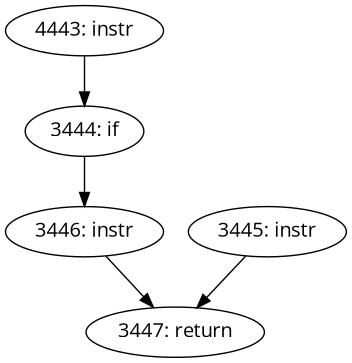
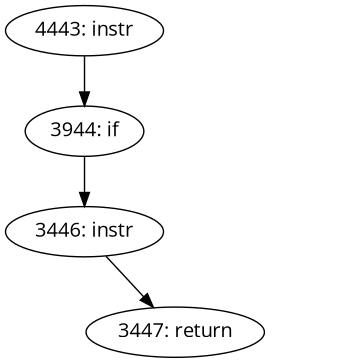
node "3444: if": label "3444: if" -> "3944: if"
node "3445: instr": removed
